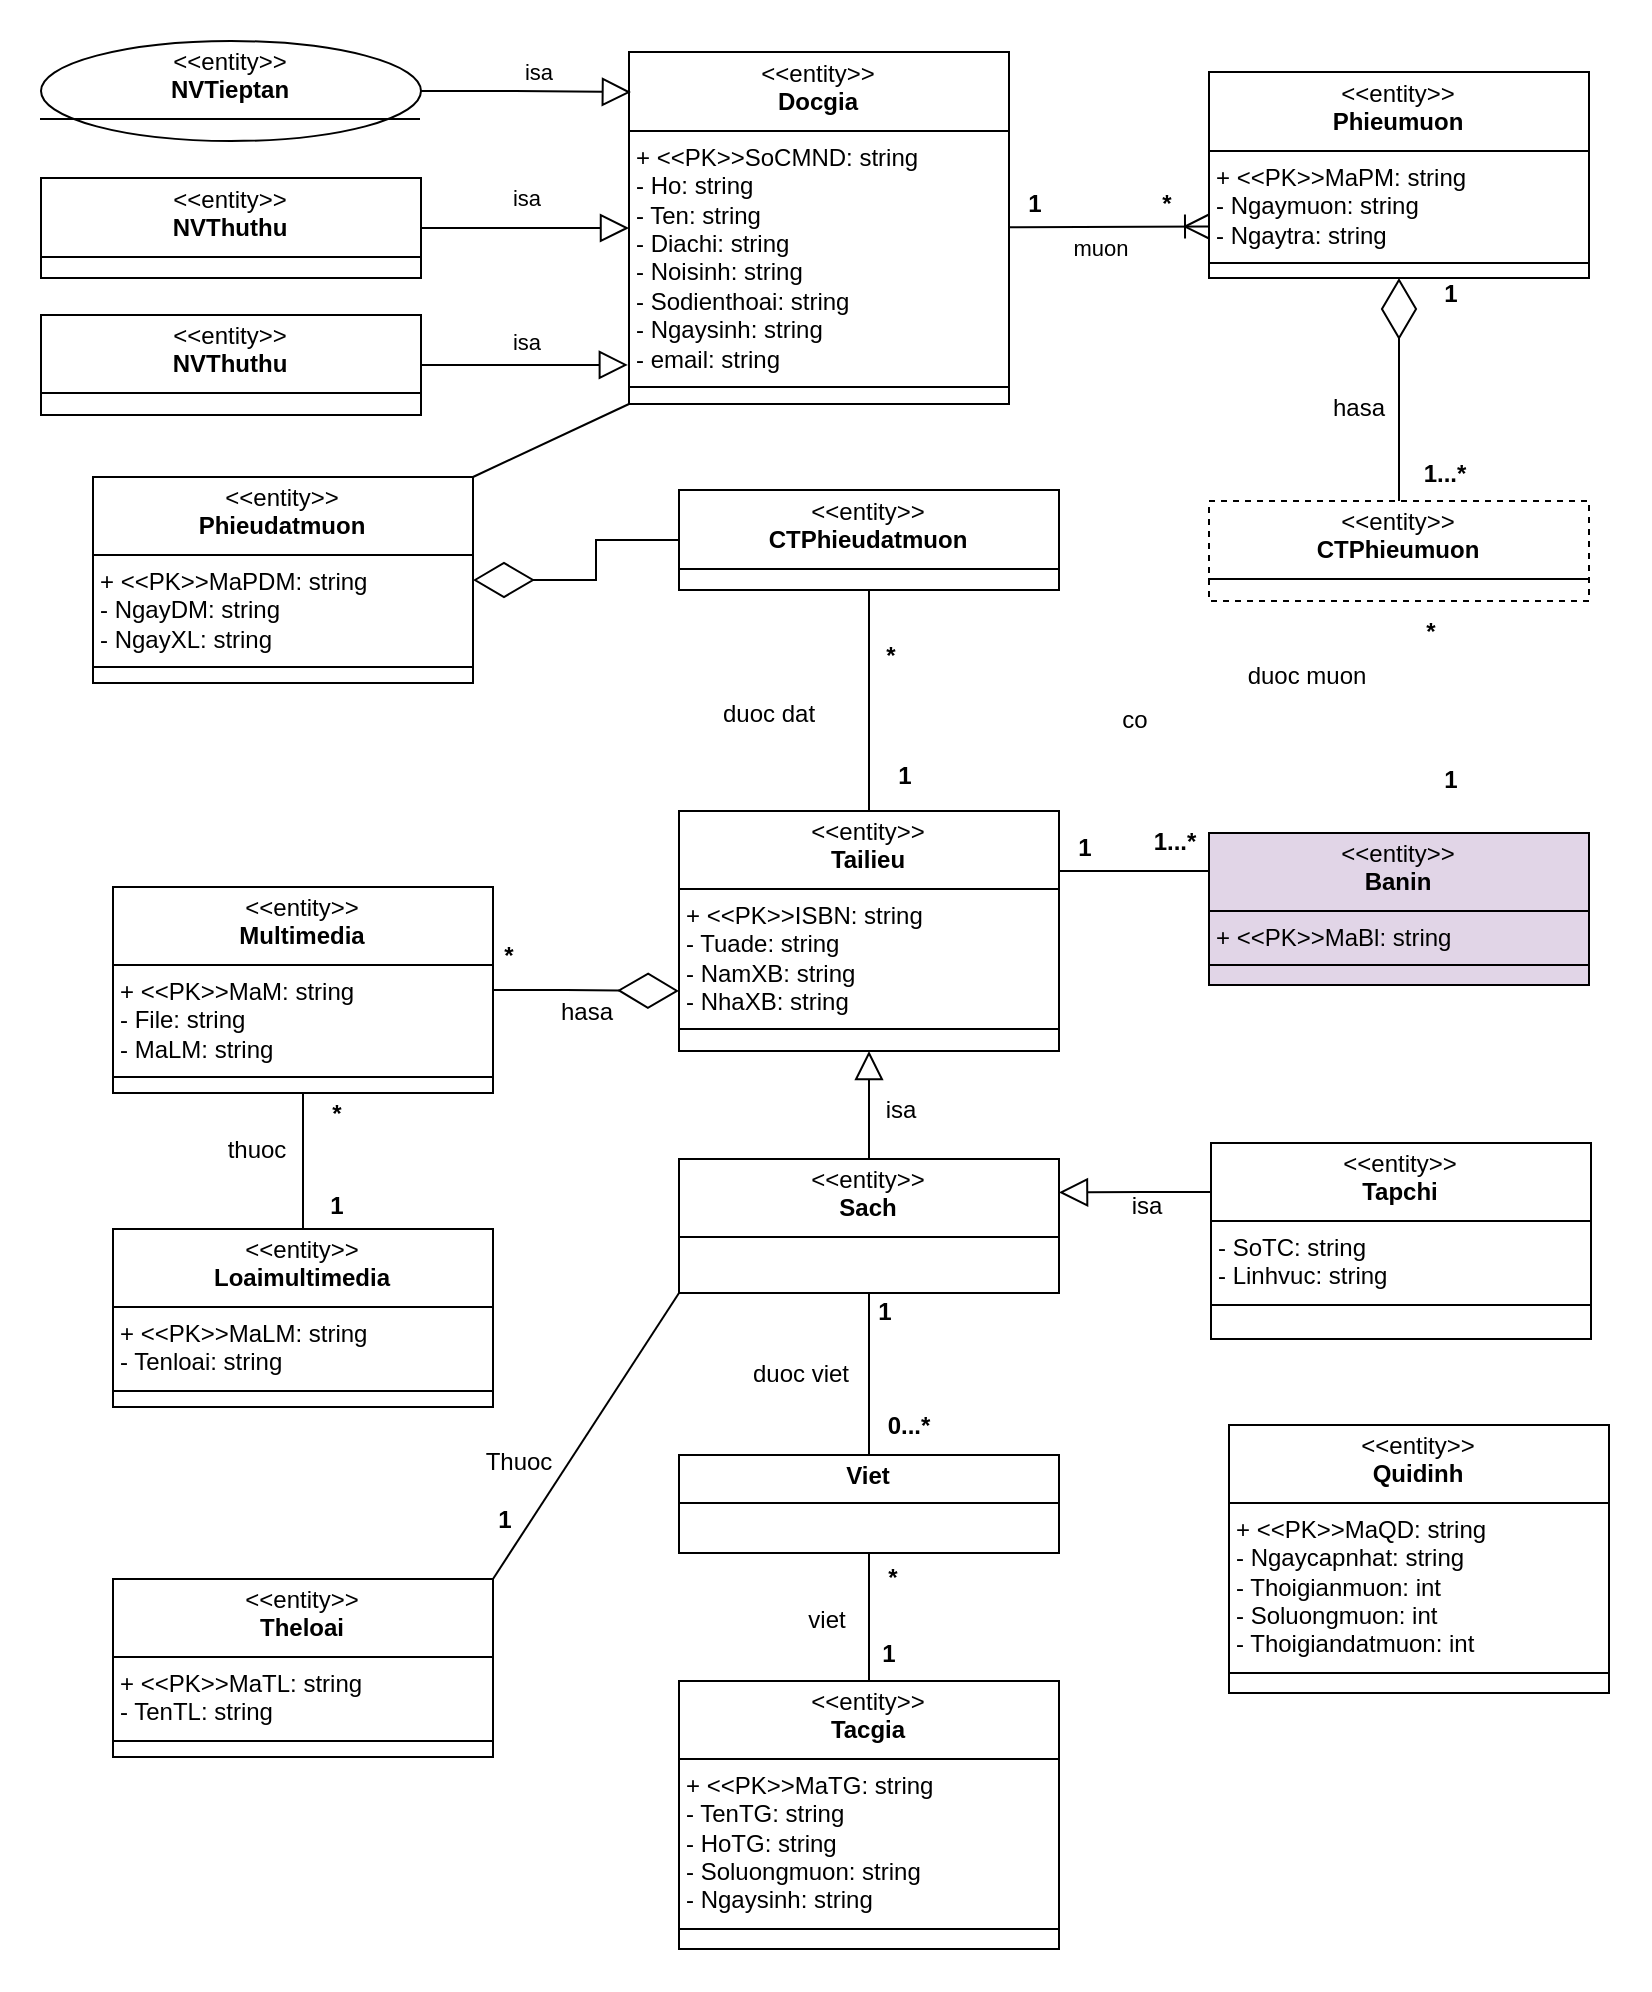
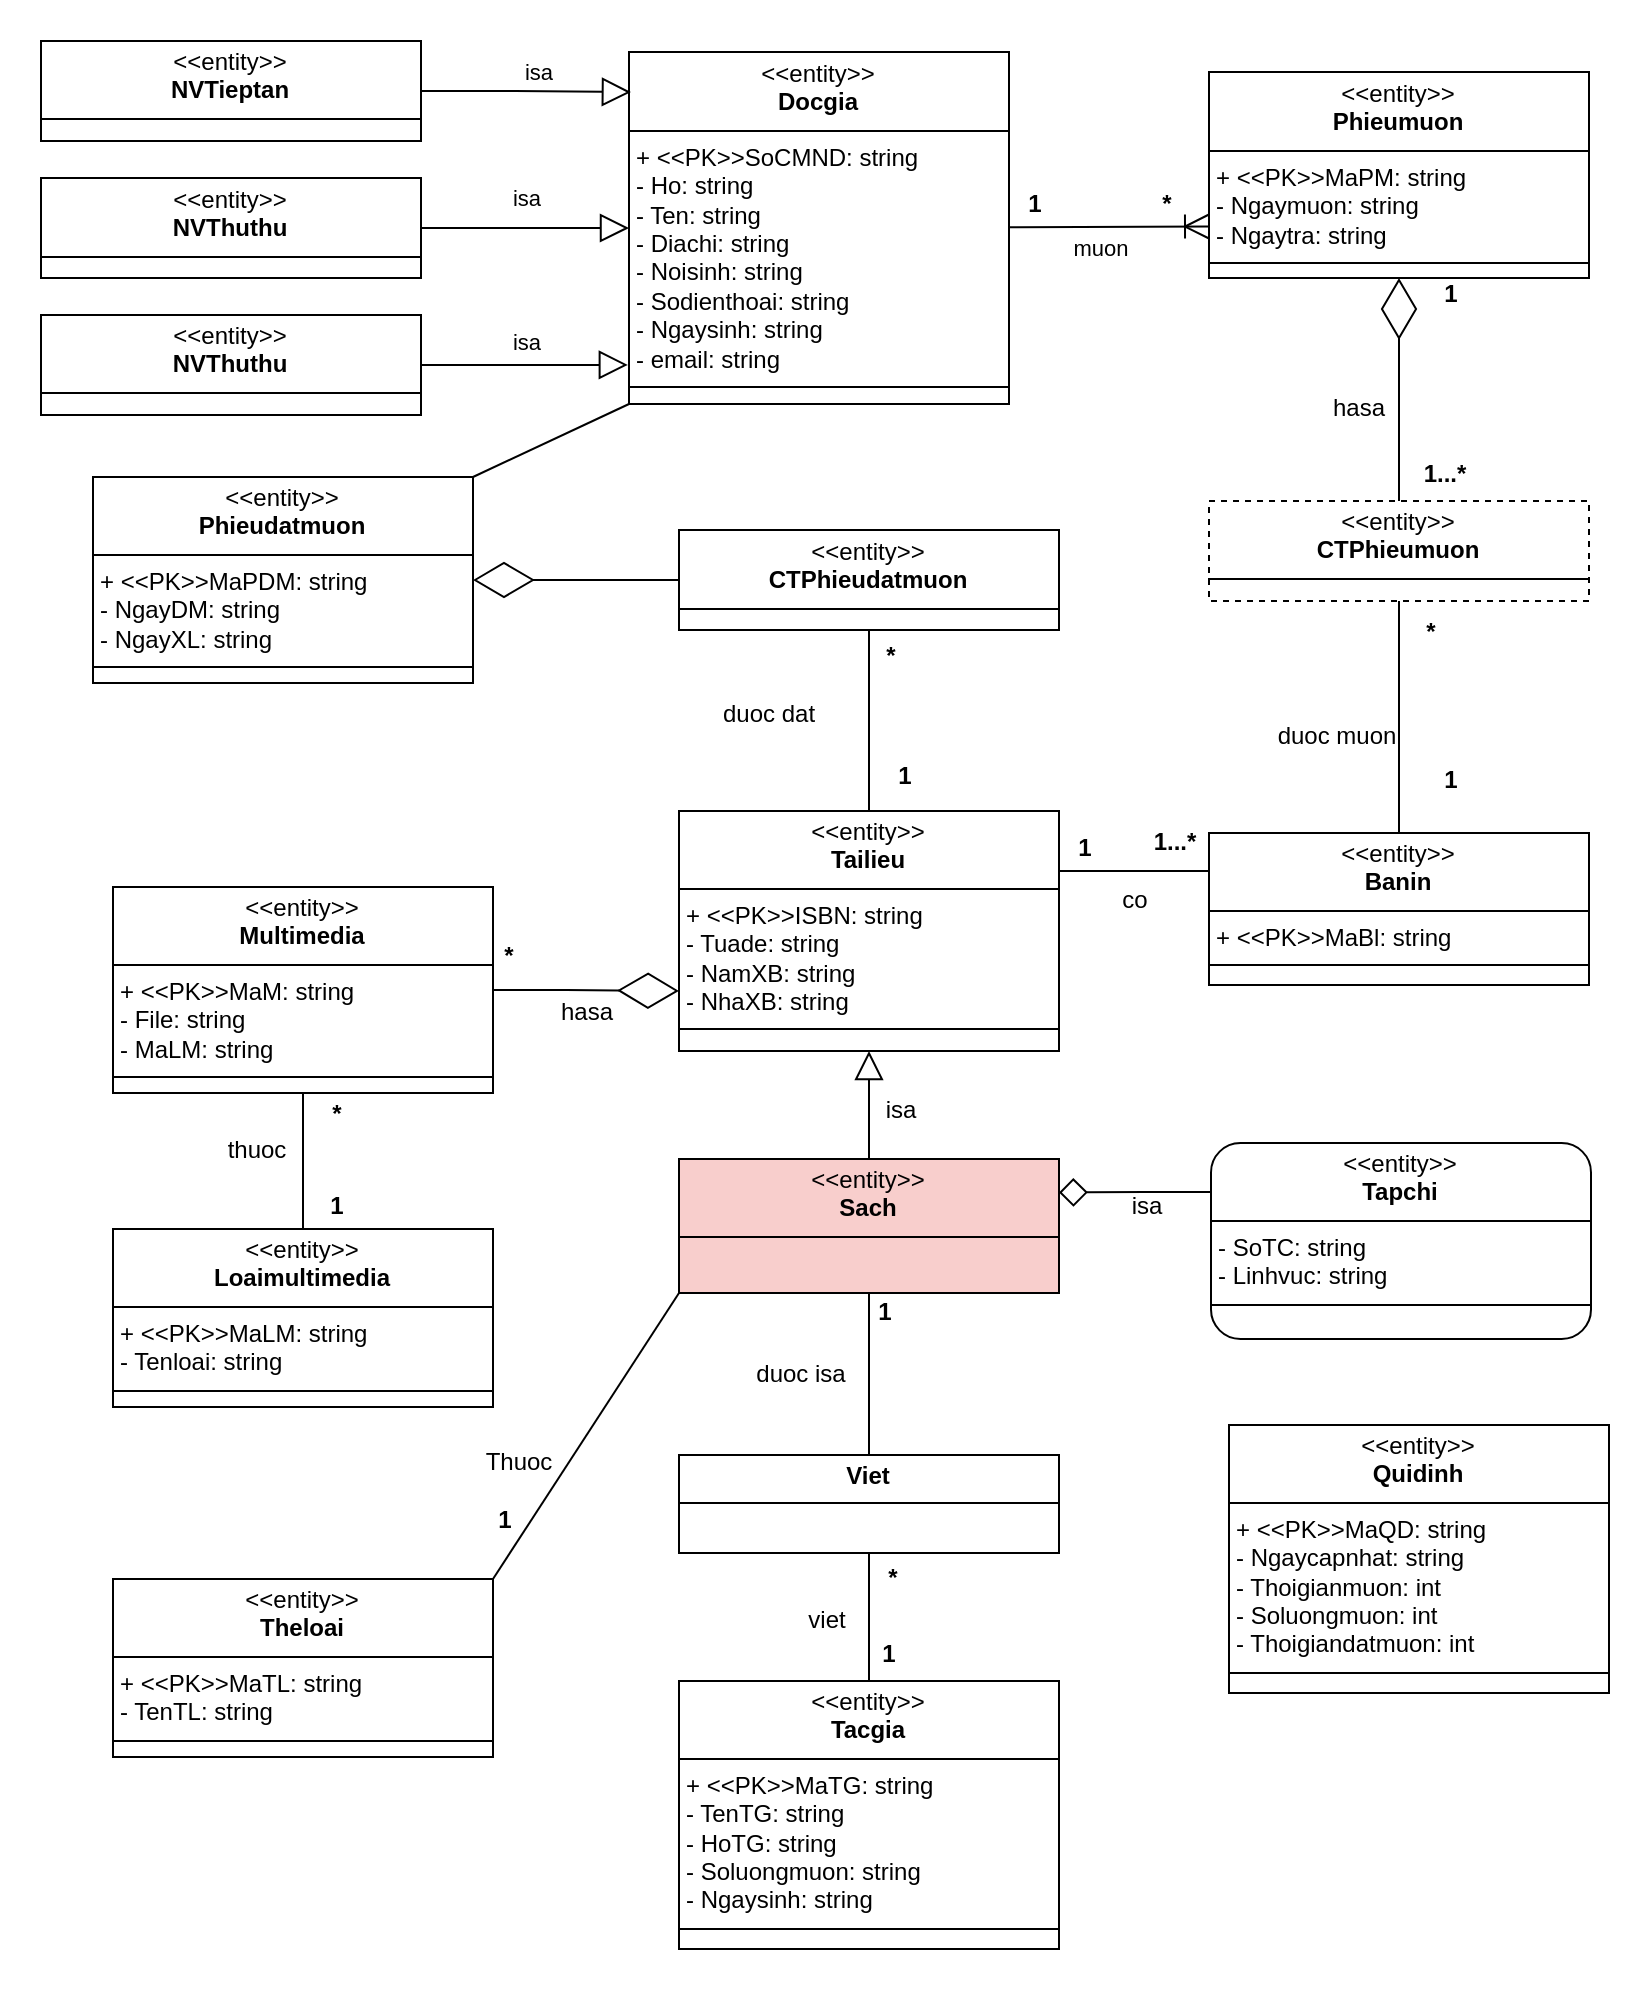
node "<<entity>> NVTieptan": shape ellipse -> rectangle
node "<<entity>> CTPhieudatmuon": moved (869, 540) -> (869, 580)
node "duoc muon": moved (1306, 677) -> (1336, 737)
edge "<<entity>> CTPhieumuon" -- "<<entity>> Banin + <<PK>>MaBl: string": added
node "co": moved (1134, 721) -> (1134, 901)
node "<<entity>> Banin + <<PK>>MaBl: string": fillcolor #e1d5e7 -> #ffffff
edge "<<entity>> Tapchi - SoTC: string - Linhvuc: string" -> "<<entity>> Sach": arrowhead block -> diamond
node "<<entity>> Sach": fillcolor #ffffff -> #f8cecc
node "<<entity>> Tapchi - SoTC: string - Linhvuc: string": shape rectangle -> rounded rectangle
node "duoc viet": label "duoc viet" -> "duoc isa"
node "0...*": removed
